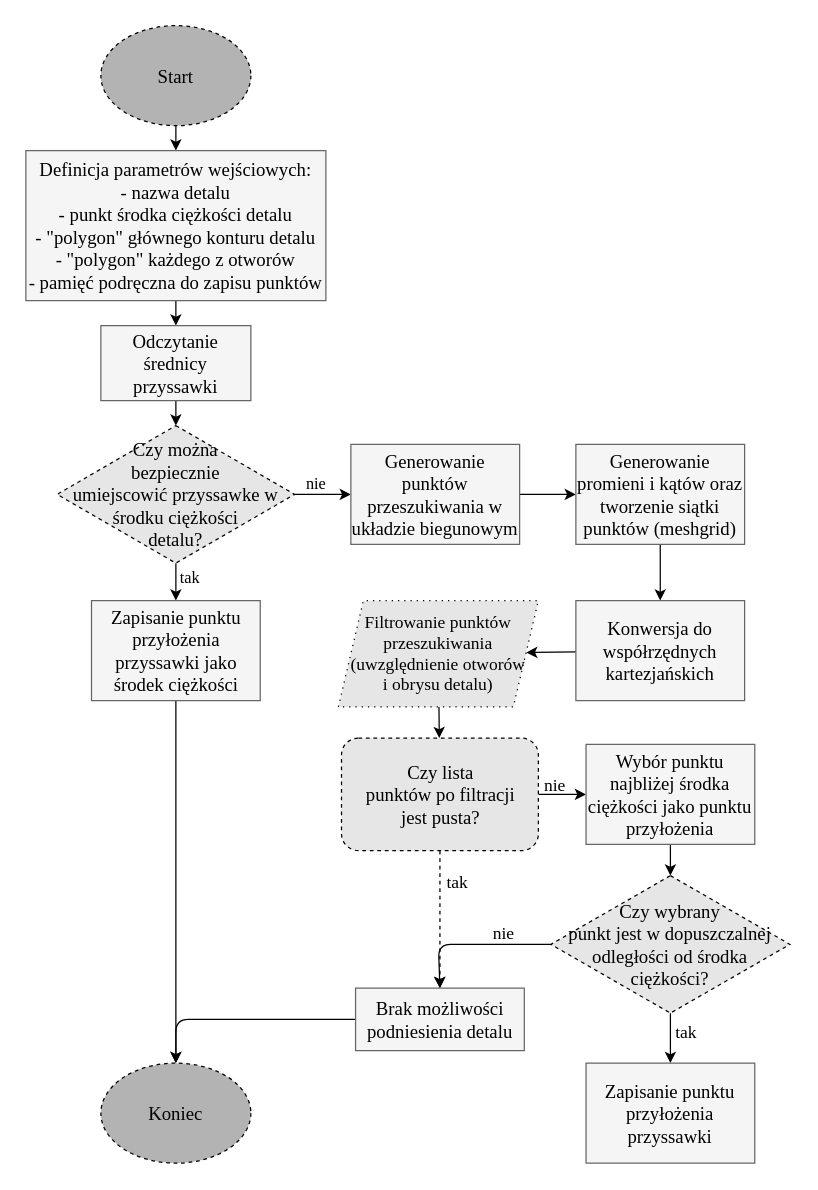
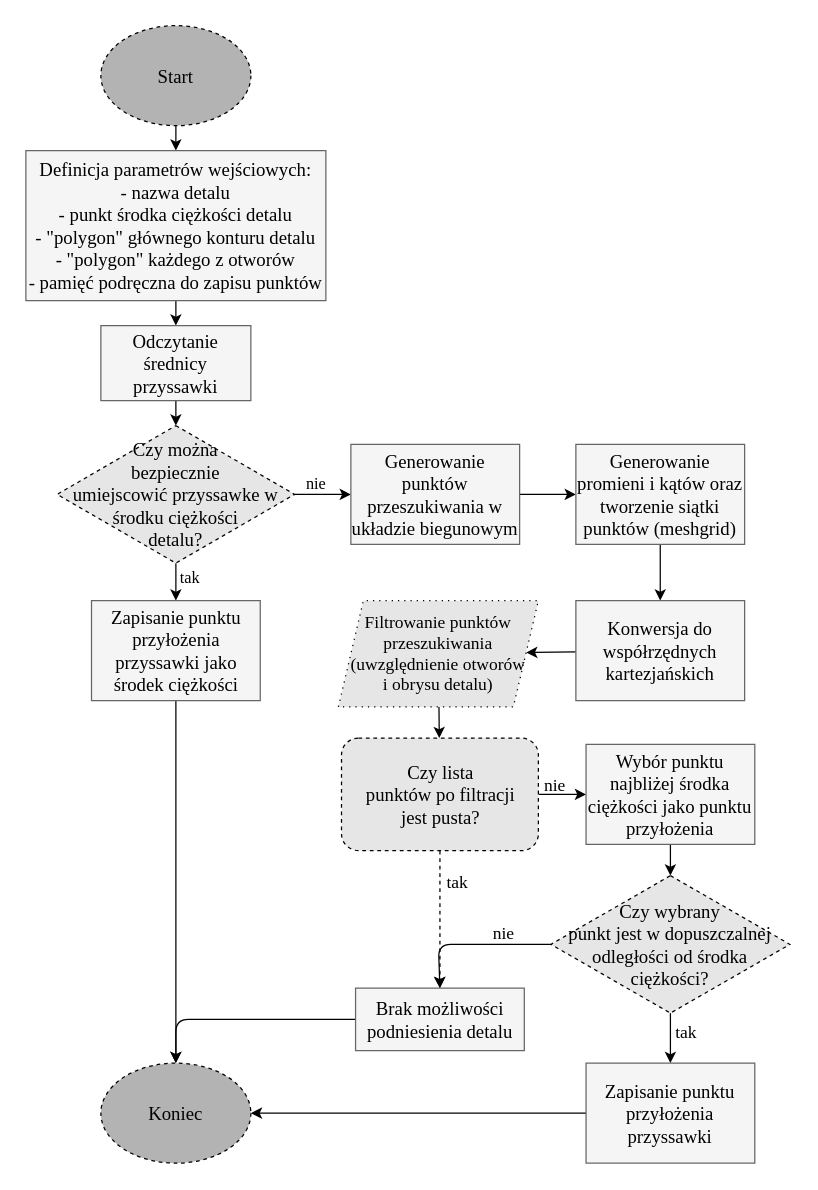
edge "Zapisanie punktu przyłożenia przyssawki" -> "Koniec": added
